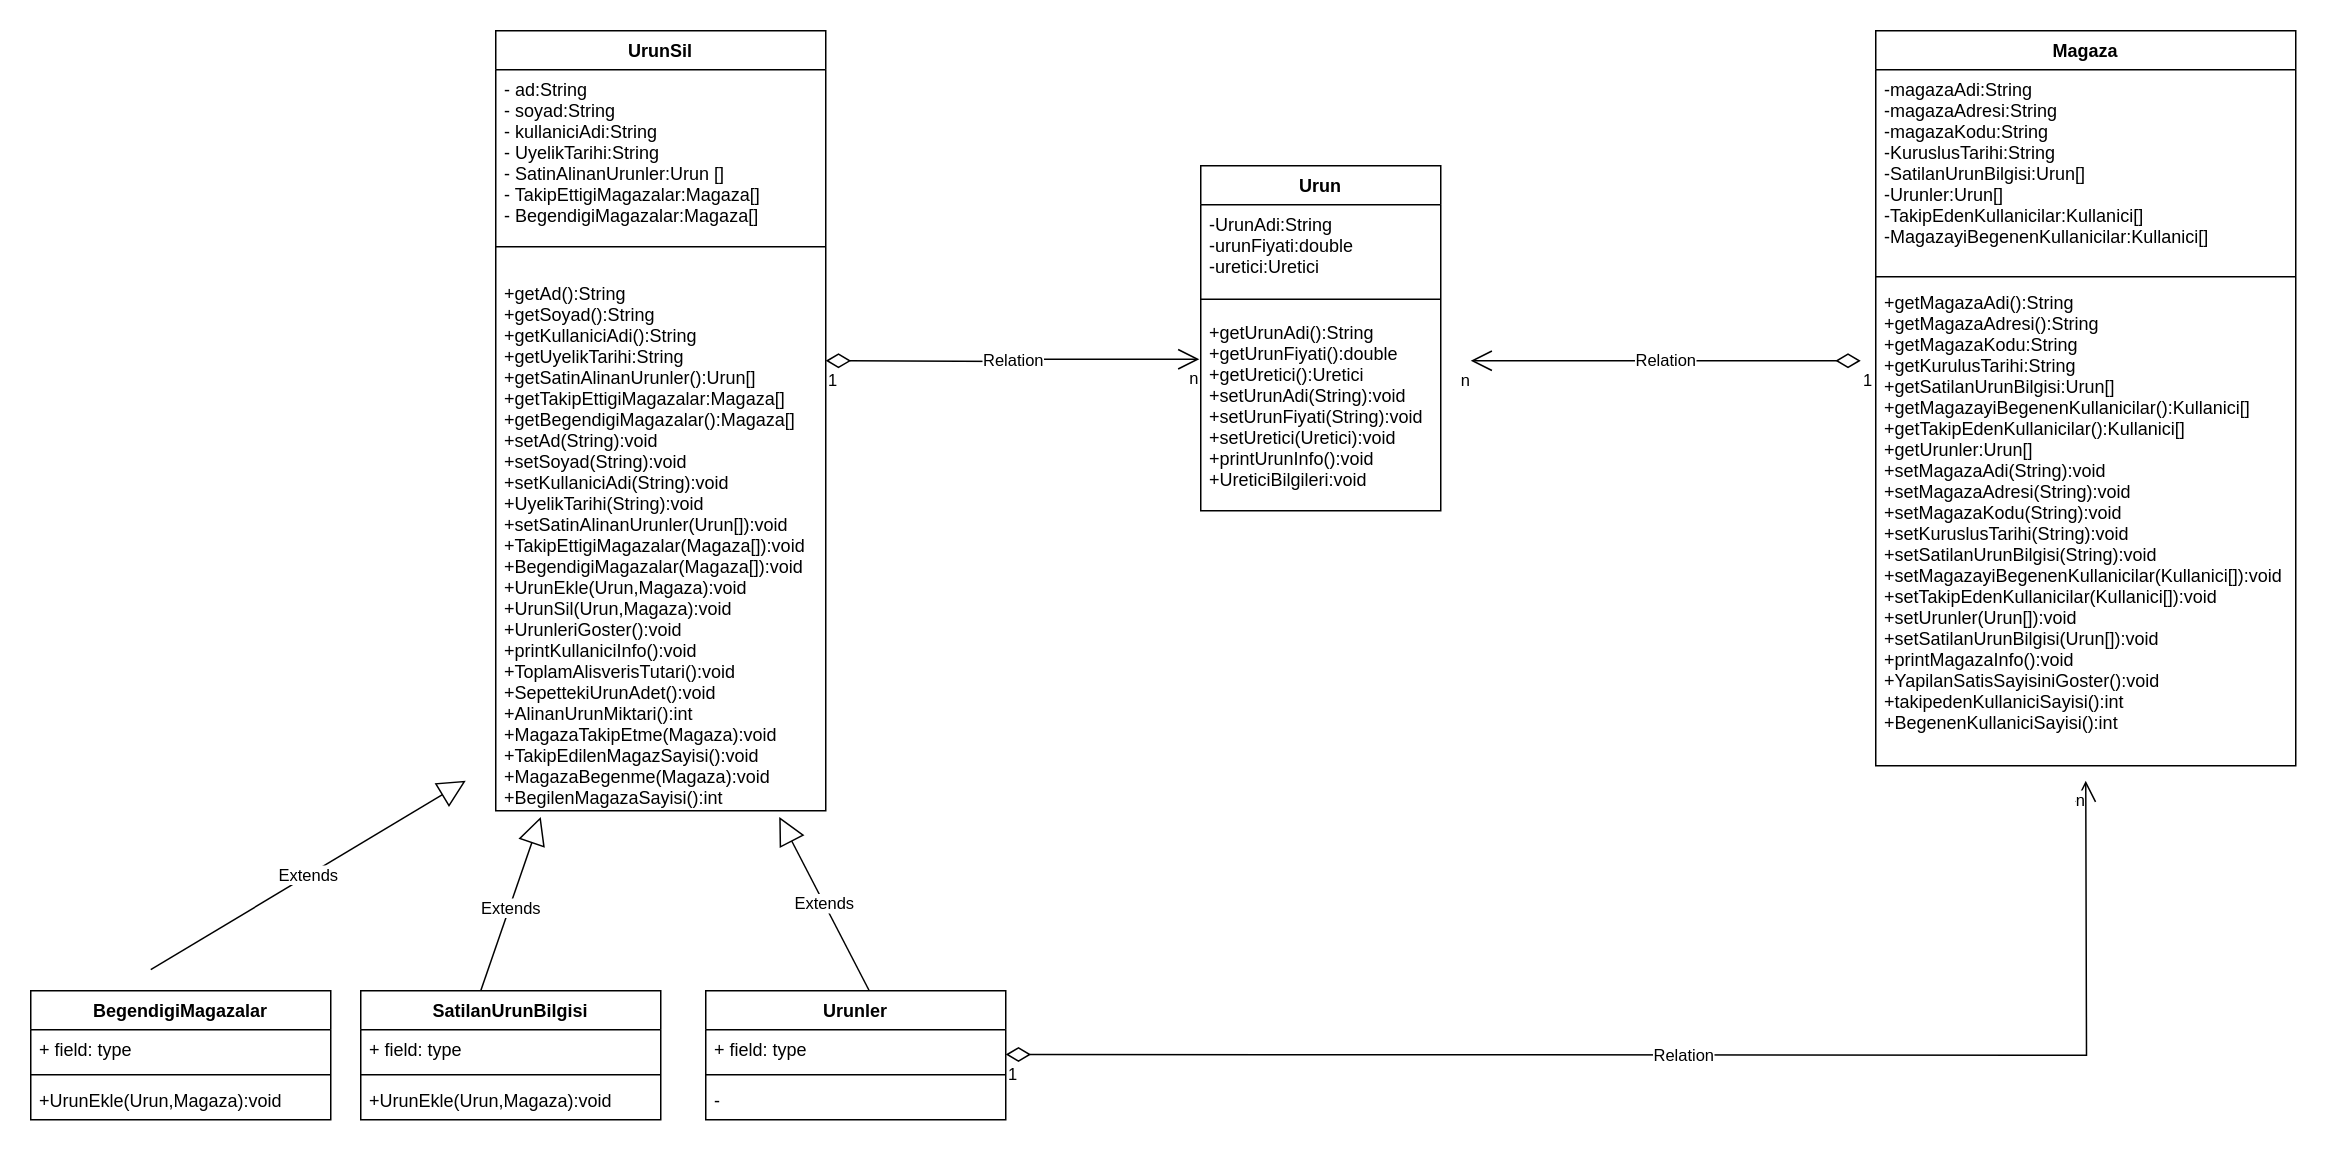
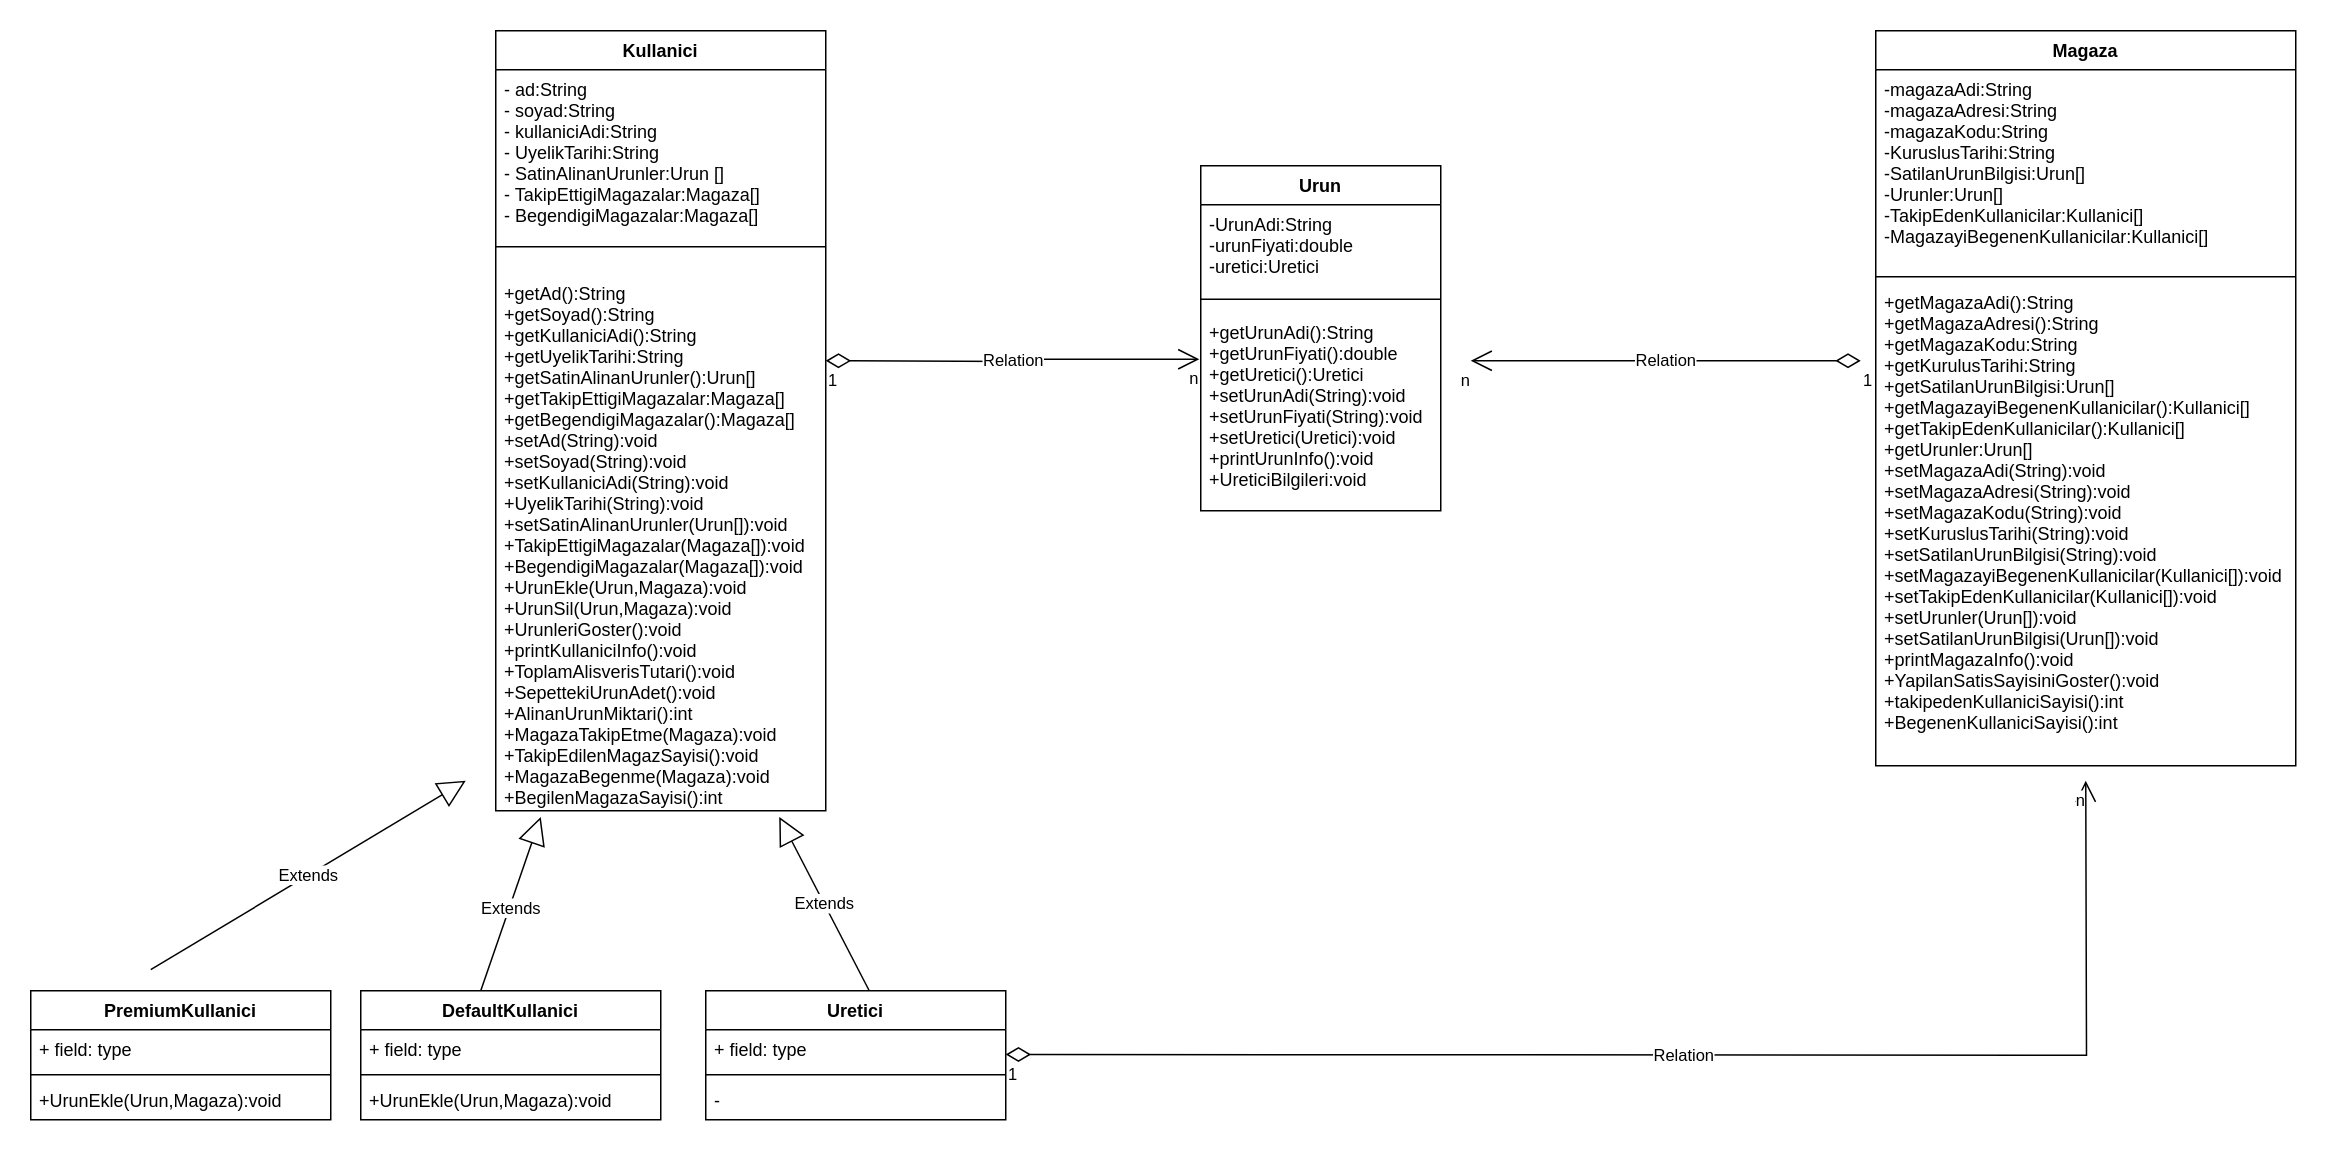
node "UrunSil": label "UrunSil" -> "Kullanici"
node "BegendigiMagazalar": label "BegendigiMagazalar" -> "PremiumKullanici"
node "SatilanUrunBilgisi": label "SatilanUrunBilgisi" -> "DefaultKullanici"
node "Urunler": label "Urunler" -> "Uretici"
